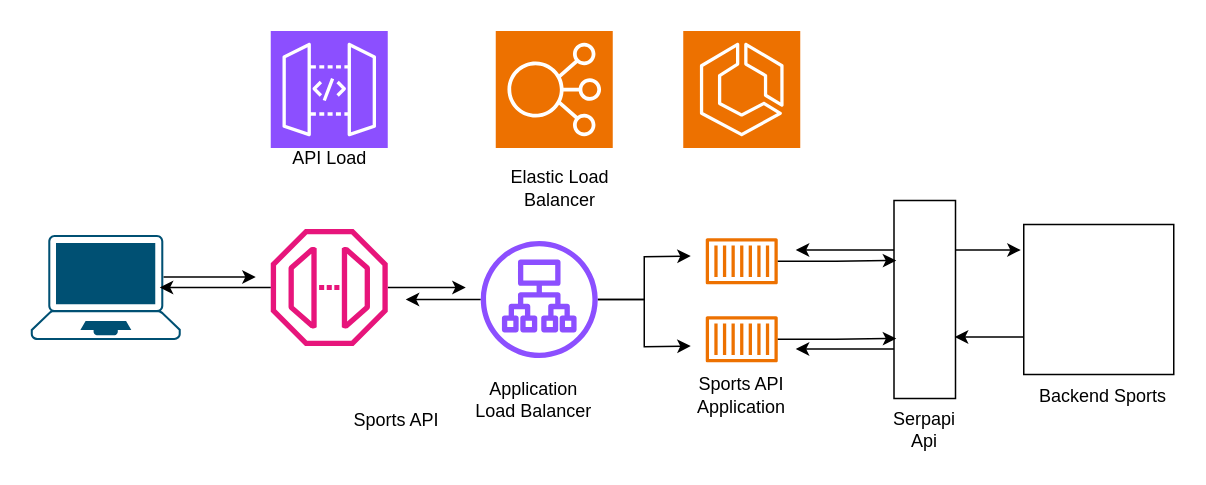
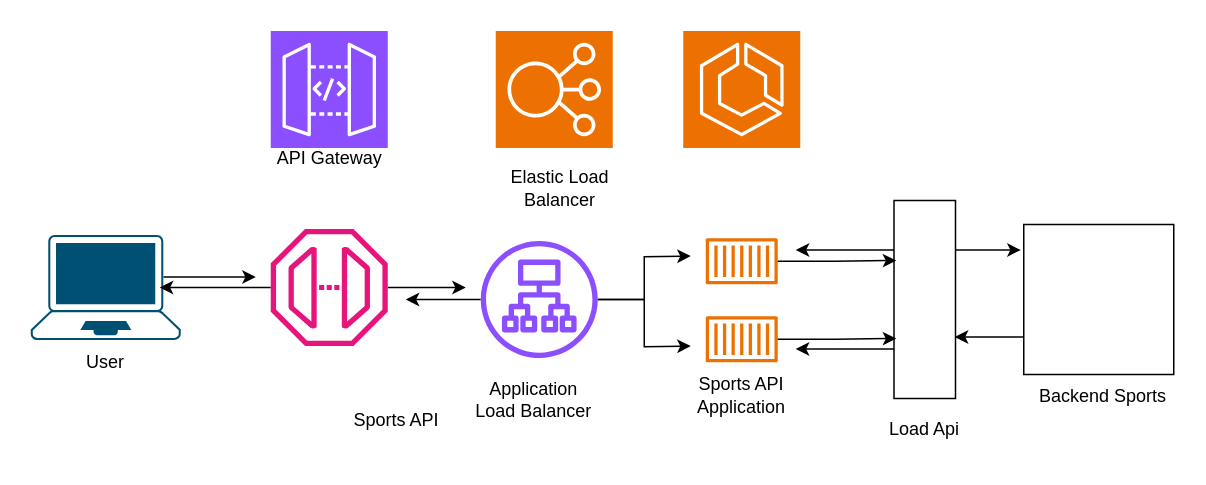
node "API Load": label "API Load" -> "API Gateway"
node "User": added
node "Serpapi Api": label "Serpapi Api" -> "Load Api"
